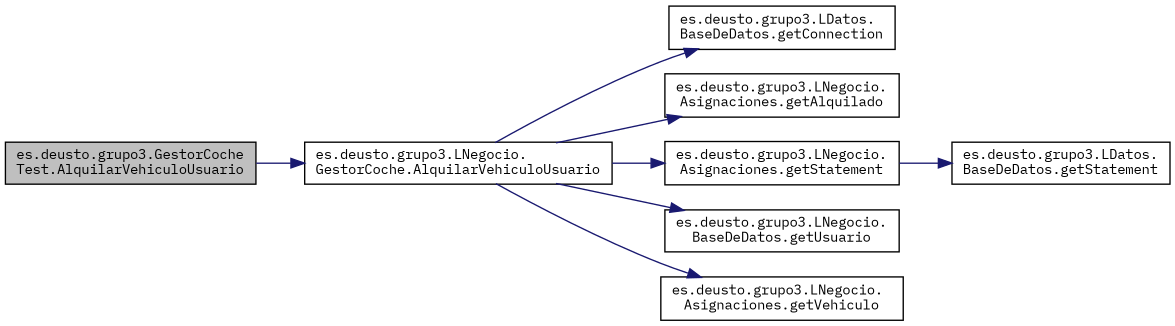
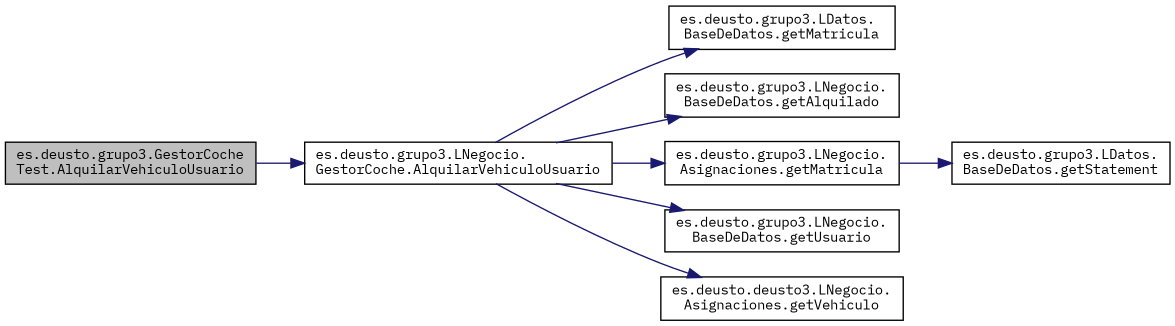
node "es.deusto.grupo3.LDatos. BaseDeDatos.getConnection": label "es.deusto.grupo3.LDatos. BaseDeDatos.getConnection" -> "es.deusto.grupo3.LDatos. BaseDeDatos.getMatricula"
node "es.deusto.grupo3.LNegocio. Asignaciones.getAlquilado": label "es.deusto.grupo3.LNegocio. Asignaciones.getAlquilado" -> "es.deusto.grupo3.LNegocio. BaseDeDatos.getAlquilado"
node "es.deusto.grupo3.LNegocio. Asignaciones.getStatement": label "es.deusto.grupo3.LNegocio. Asignaciones.getStatement" -> "es.deusto.grupo3.LNegocio. Asignaciones.getMatricula"
node "es.deusto.grupo3.LNegocio. Asignaciones.getVehiculo": label "es.deusto.grupo3.LNegocio. Asignaciones.getVehiculo" -> "es.deusto.deusto3.LNegocio. Asignaciones.getVehiculo"
